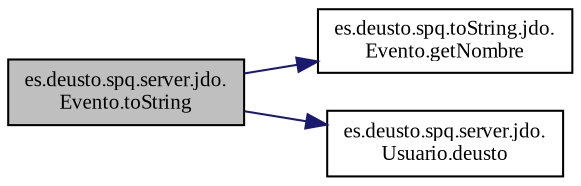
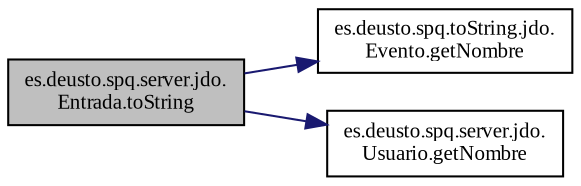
node "es.deusto.spq.server.jdo. Evento.toString": label "es.deusto.spq.server.jdo. Evento.toString" -> "es.deusto.spq.server.jdo. Entrada.toString"
node "es.deusto.spq.server.jdo. Usuario.deusto": label "es.deusto.spq.server.jdo. Usuario.deusto" -> "es.deusto.spq.server.jdo. Usuario.getNombre"
